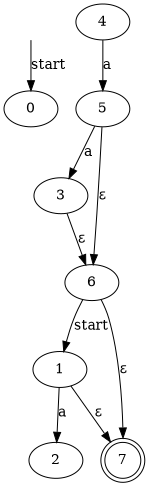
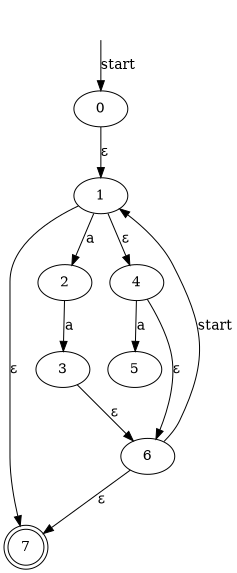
edge "0" -> "1": added, label "ε"
edge "5" -> "3": now "2" -> "3"
edge "5" -> "6": now "4" -> "6"
edge "1" -> "4": added, label "ε"
